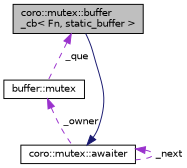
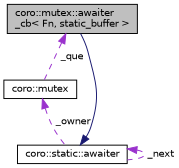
node "coro::mutex::buffer _cb< Fn, static_buffer >": label "coro::mutex::buffer _cb< Fn, static_buffer >" -> "coro::mutex::awaiter _cb< Fn, static_buffer >"
node "buffer::mutex": label "buffer::mutex" -> "coro::mutex"
node "coro::mutex::awaiter": label "coro::mutex::awaiter" -> "coro::static::awaiter"
